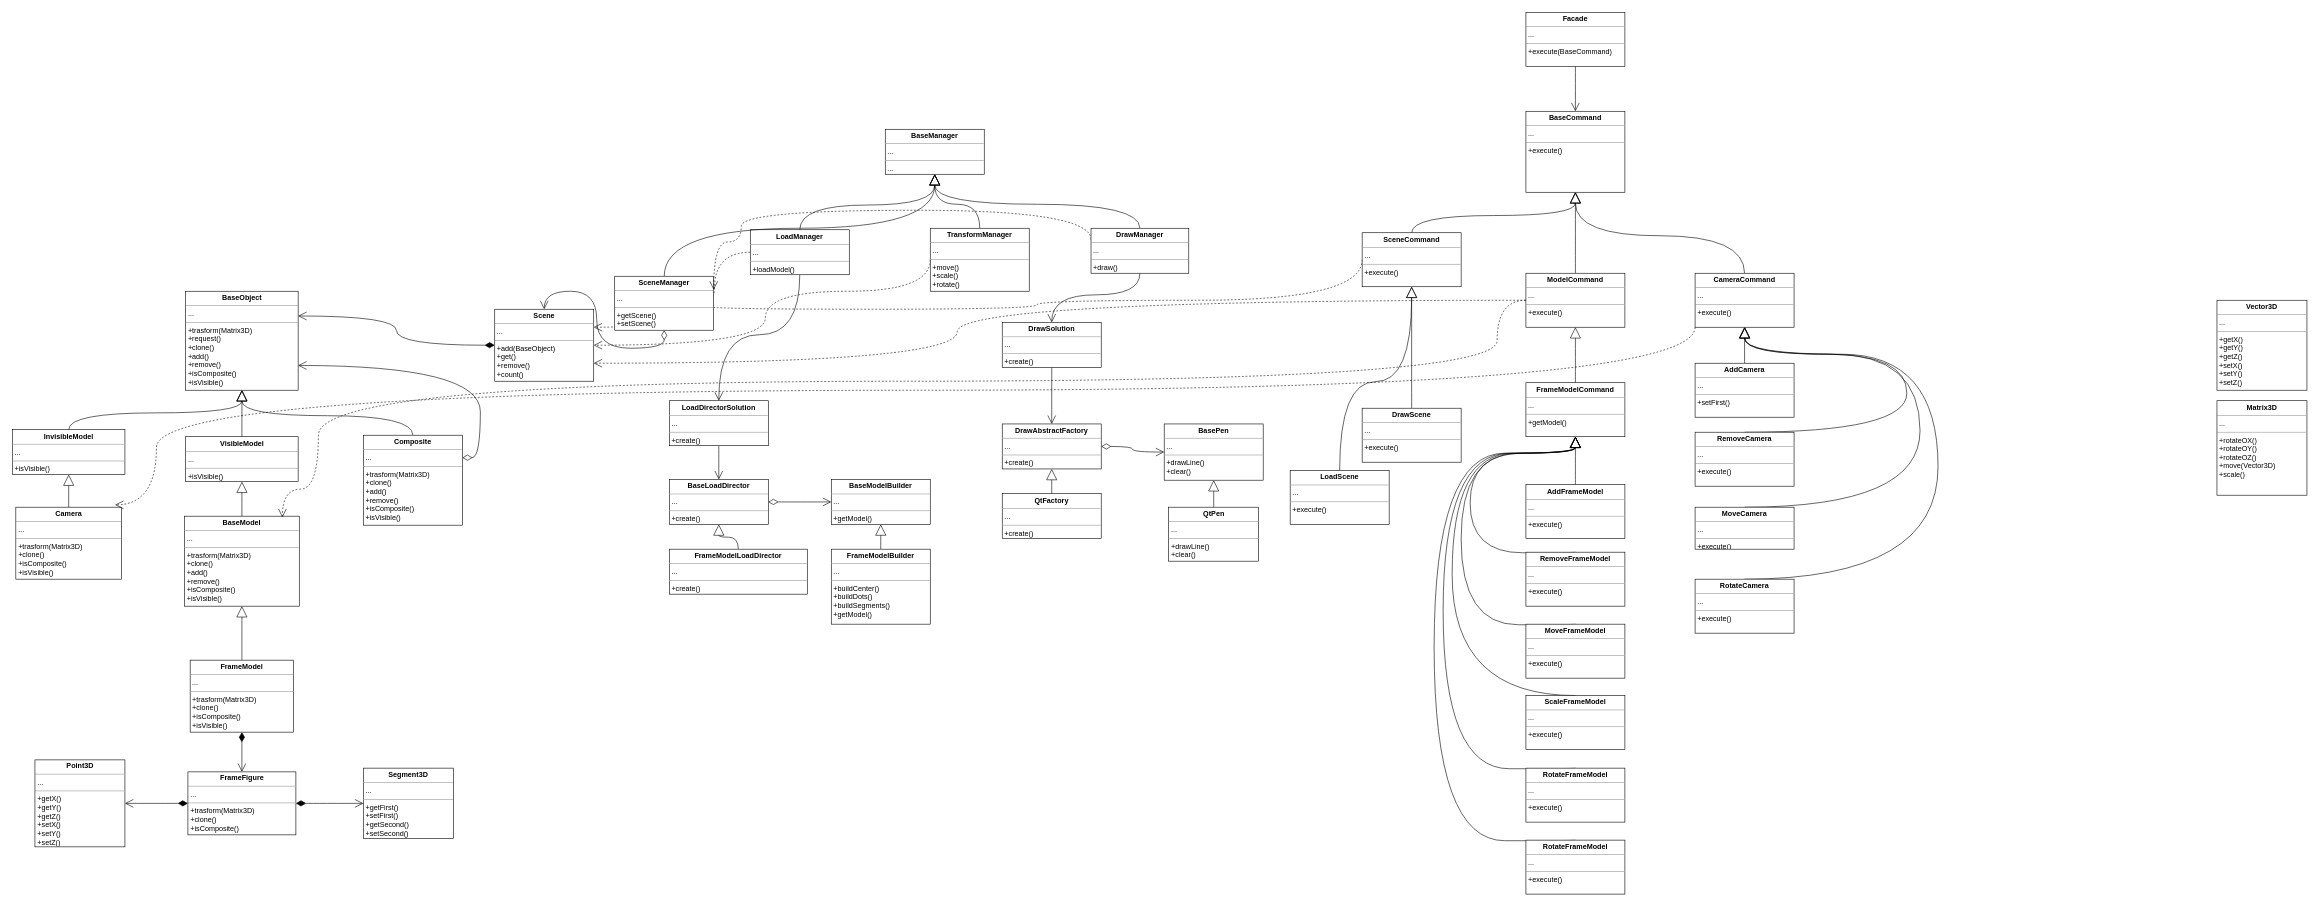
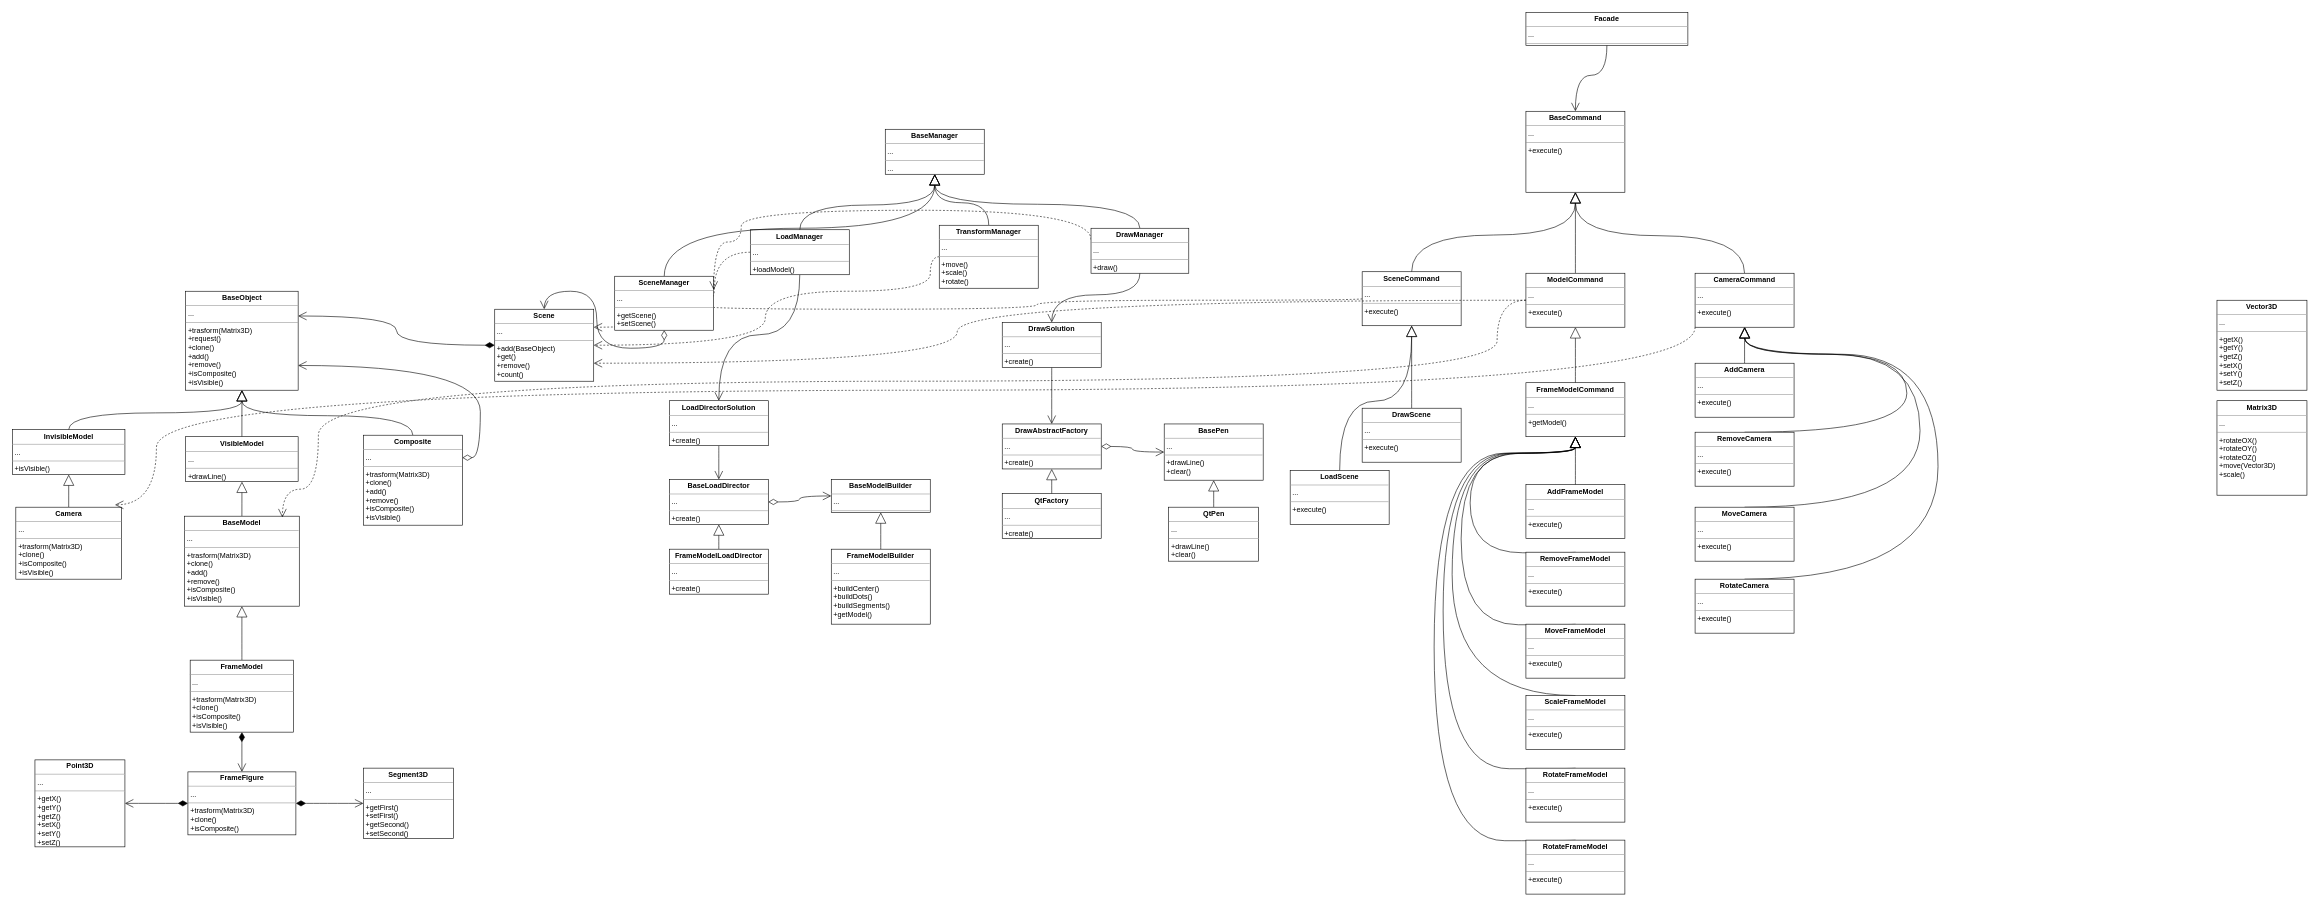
node "Facade ... +execute(BaseCommand)": size 99x54 -> 162x33
node "TransformManager ... +move() +scale() +rotate()": moved (980, 260) -> (989, 257)
node "SceneCommand ... +execute()": moved (1412, 260) -> (1412, 299)
node "AddCamera ... +setFirst()": label "AddCamera ... +setFirst()" -> "AddCamera ... +execute()"
node "VisibleModel ... +isVisible()": label "VisibleModel ... +isVisible()" -> "VisibleModel ... +drawLine()"
node "BaseModelBuilder ... +getModel()": size 99x45 -> 99x33
node "MoveCamera ... +execute()": size 99x42 -> 99x54
node "FrameModelLoadDirector ... +create()": size 138x45 -> 99x45
